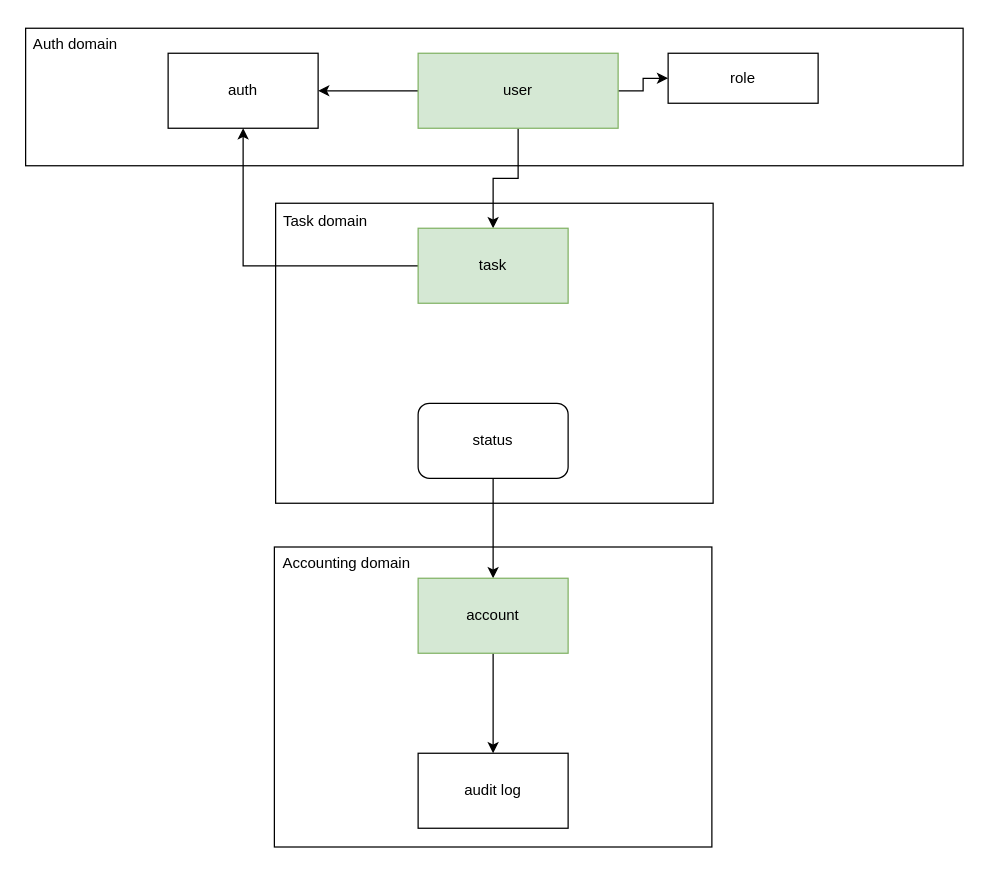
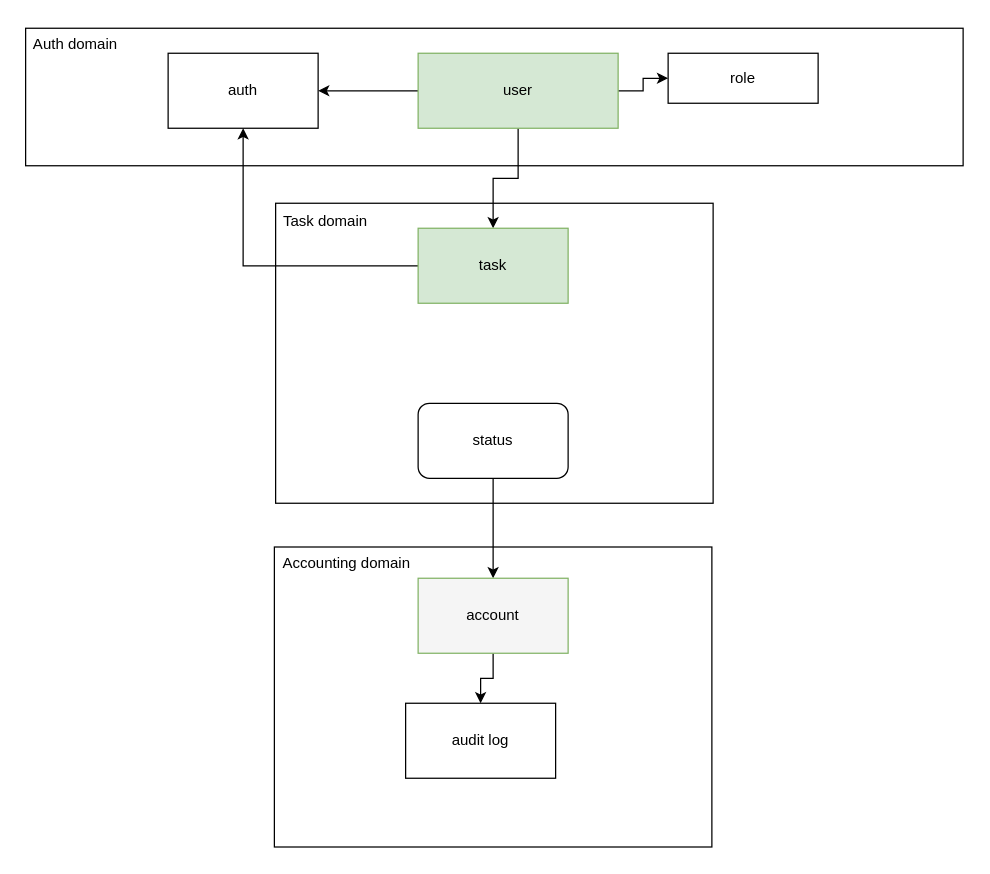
node "account": fillcolor #d5e8d4 -> #f5f5f5
node "audit log": moved (493, 791) -> (481, 741)
